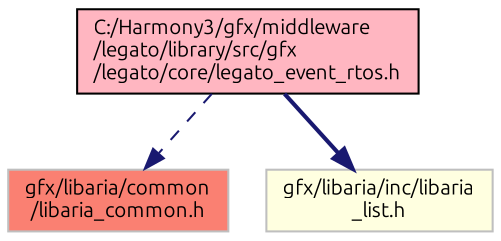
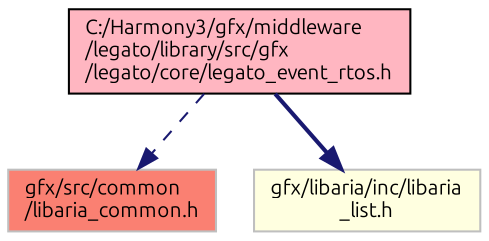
node "gfx/libaria/common /libaria_common.h": label "gfx/libaria/common /libaria_common.h" -> "gfx/src/common /libaria_common.h"
